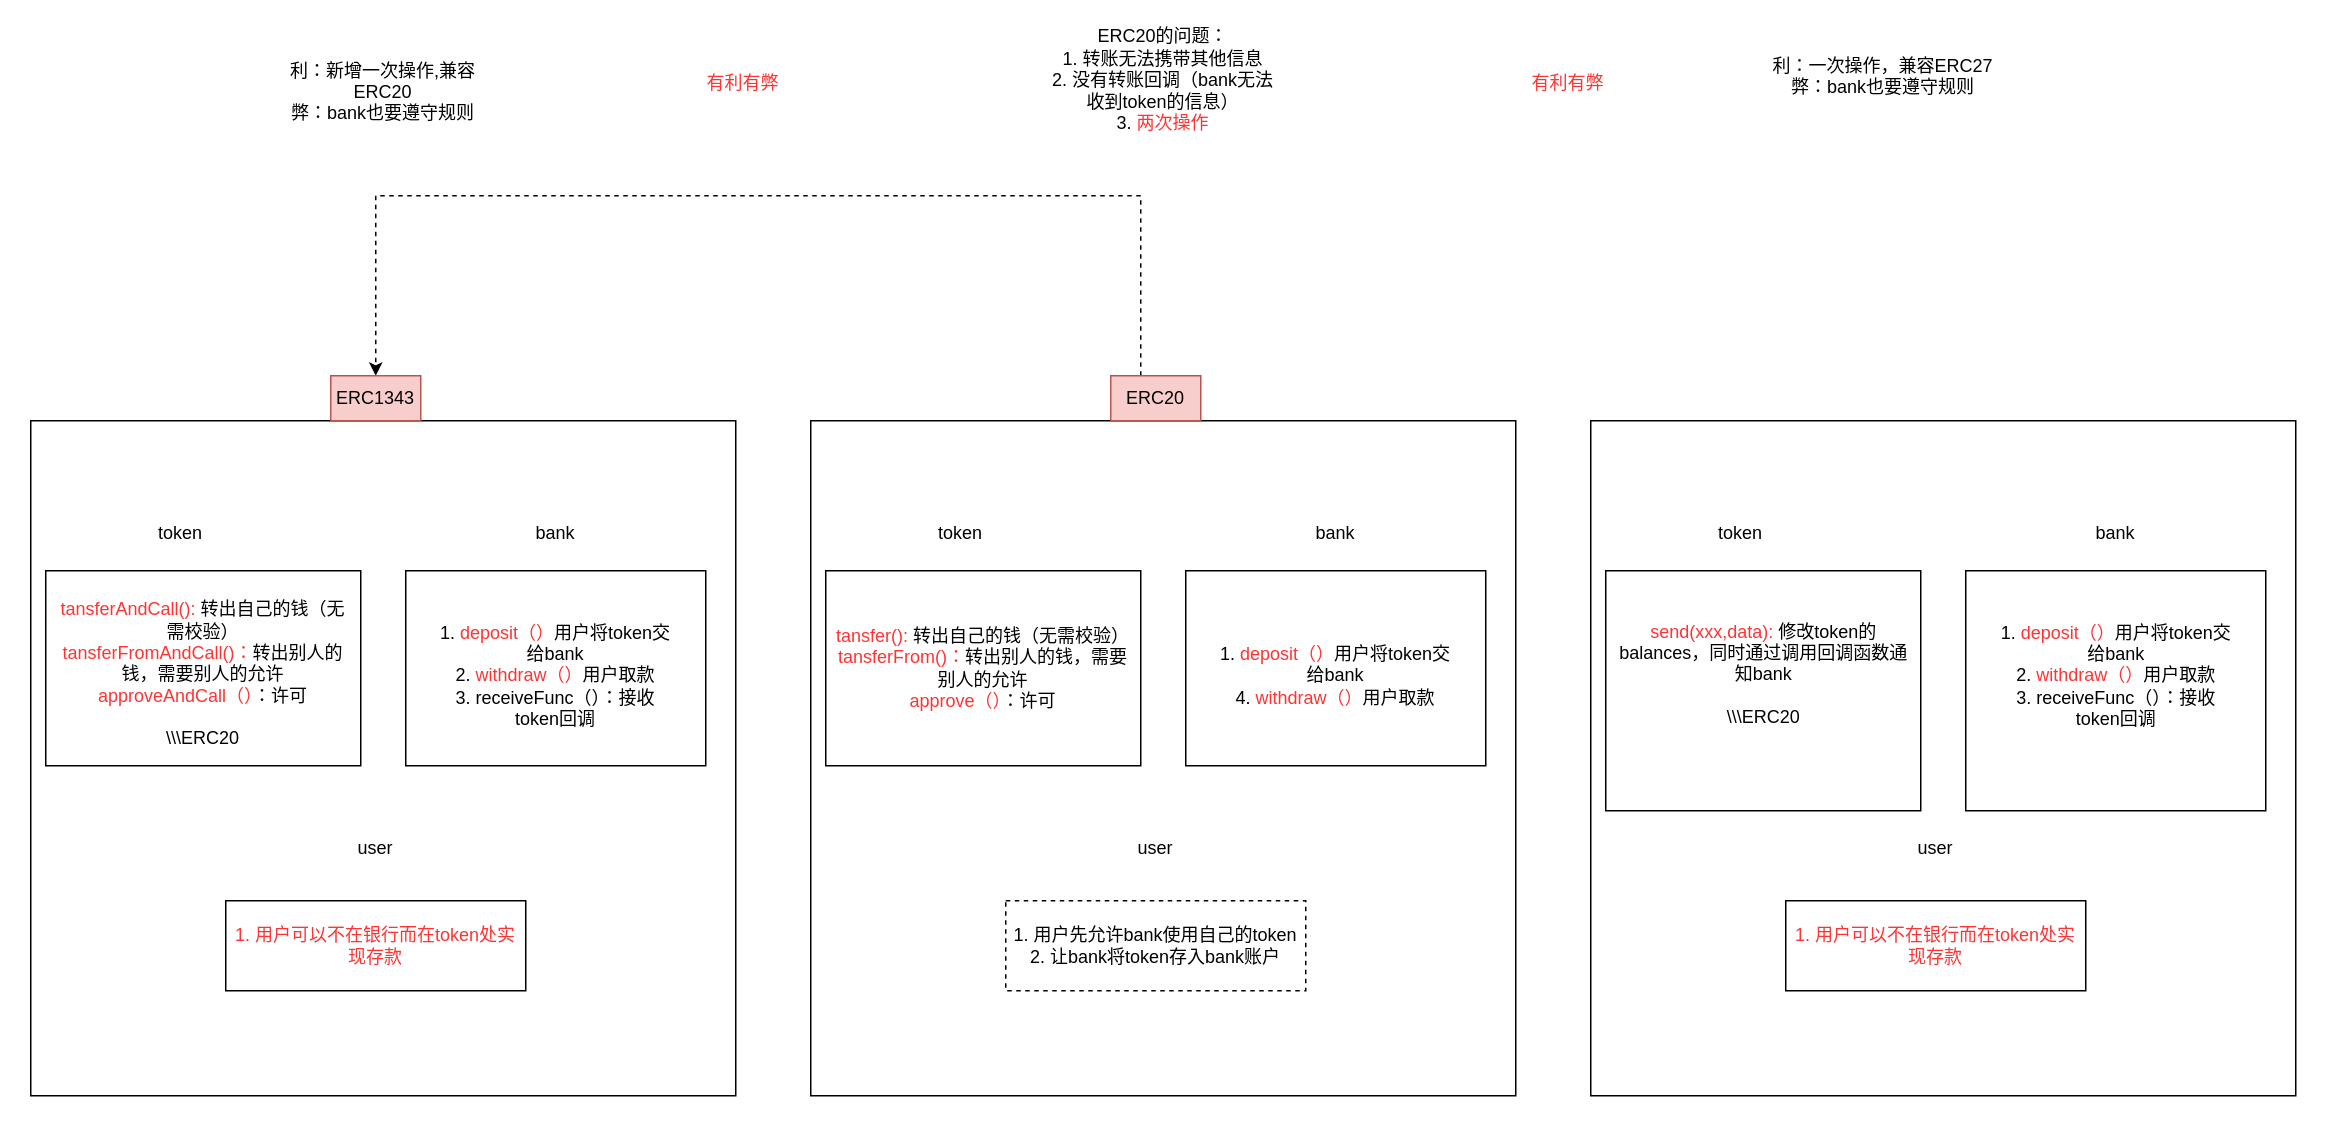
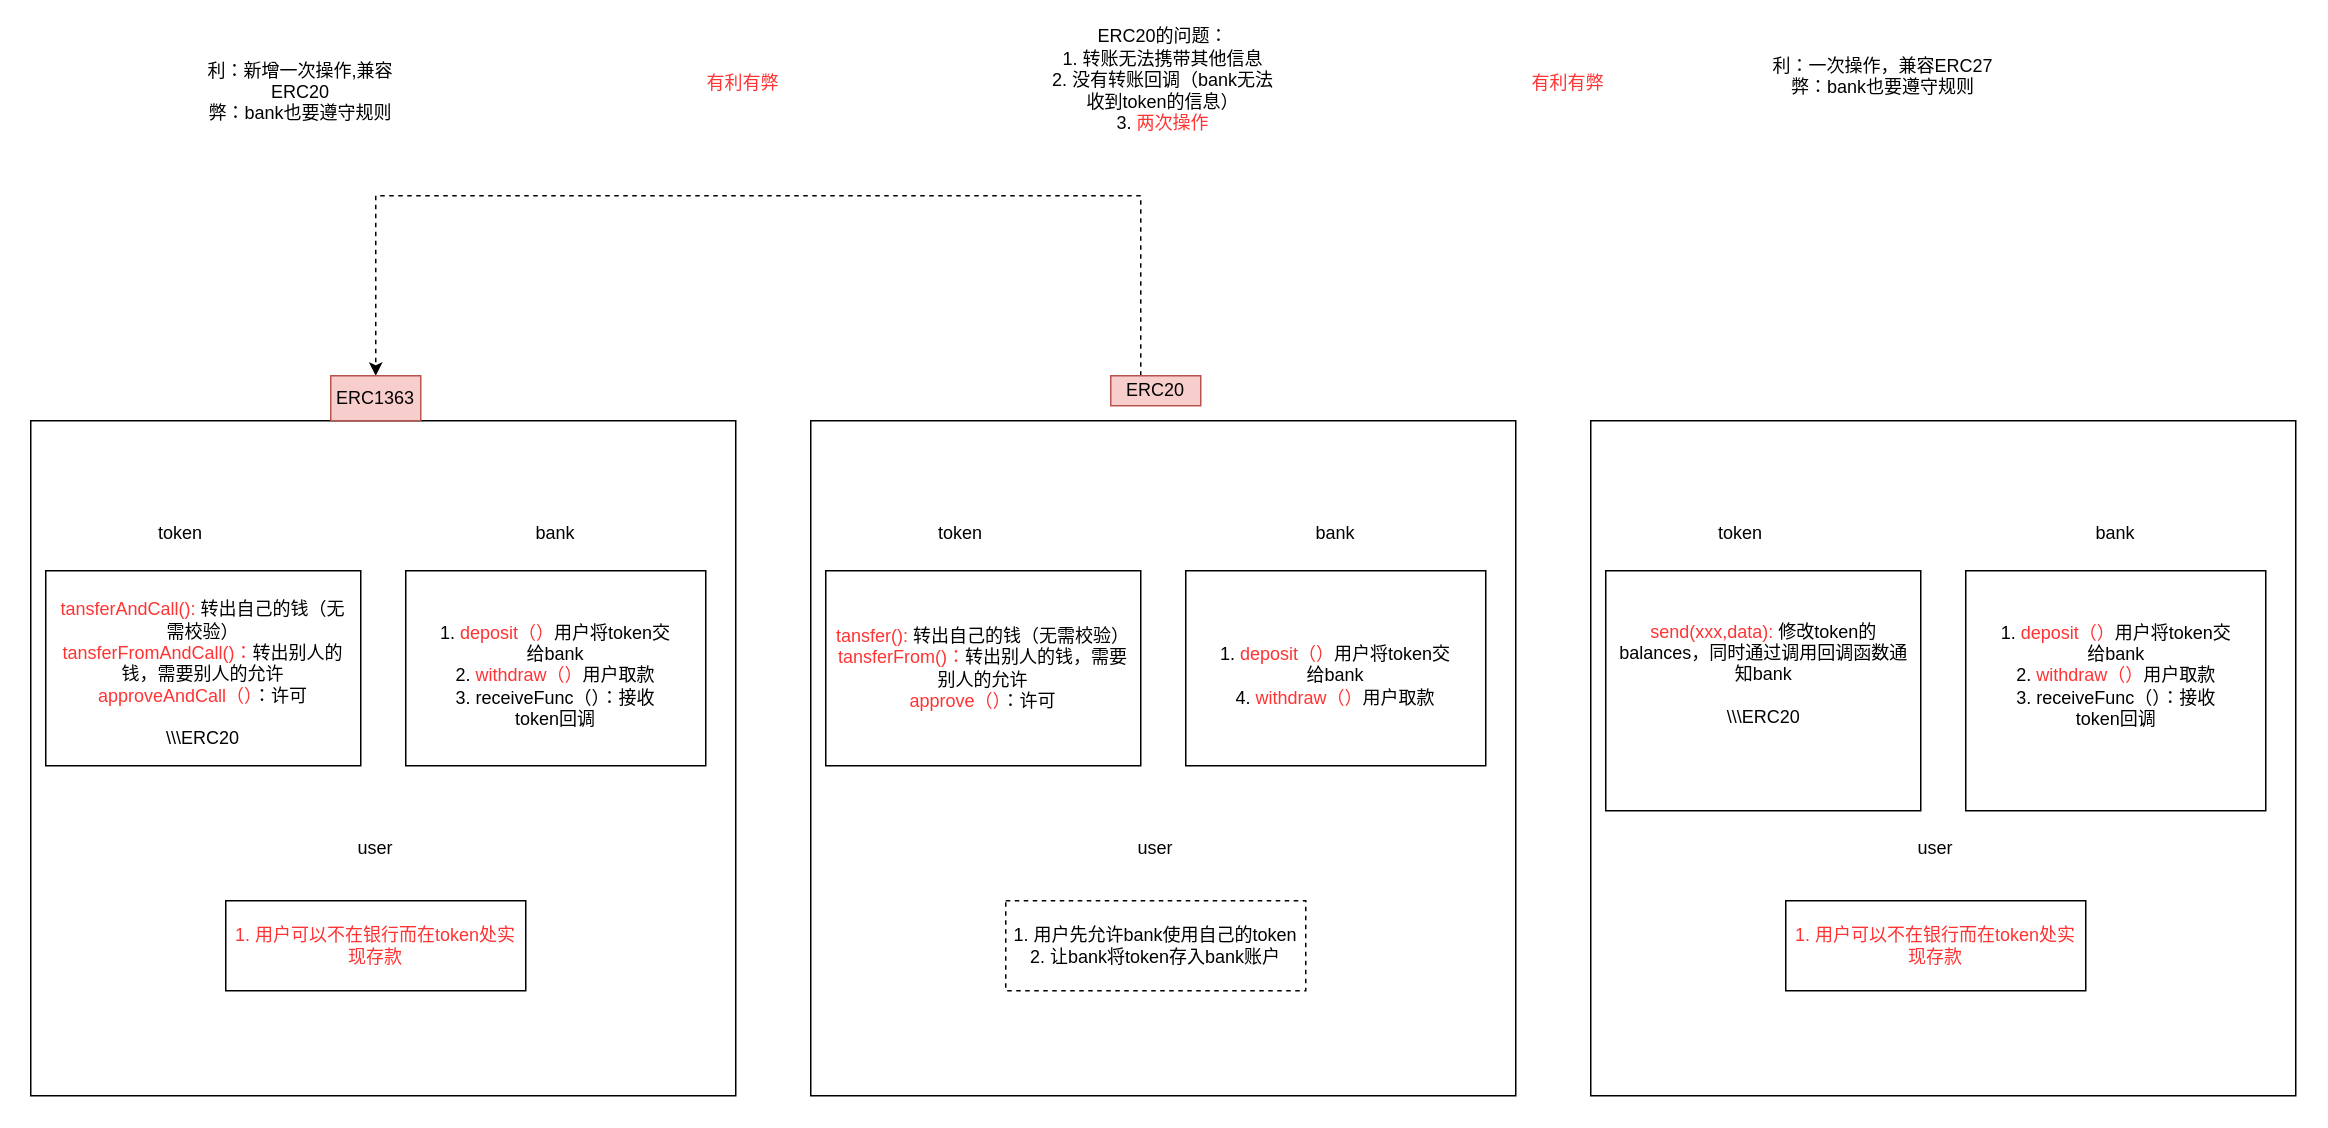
node "利：新增一次操作,兼容ERC20 弊：bank也要遵守规则": moved (383, 113) -> (301, 113)
node "ERC1343": label "ERC1343" -> "ERC1363"
node "ERC20": size 90x45 -> 90x30
